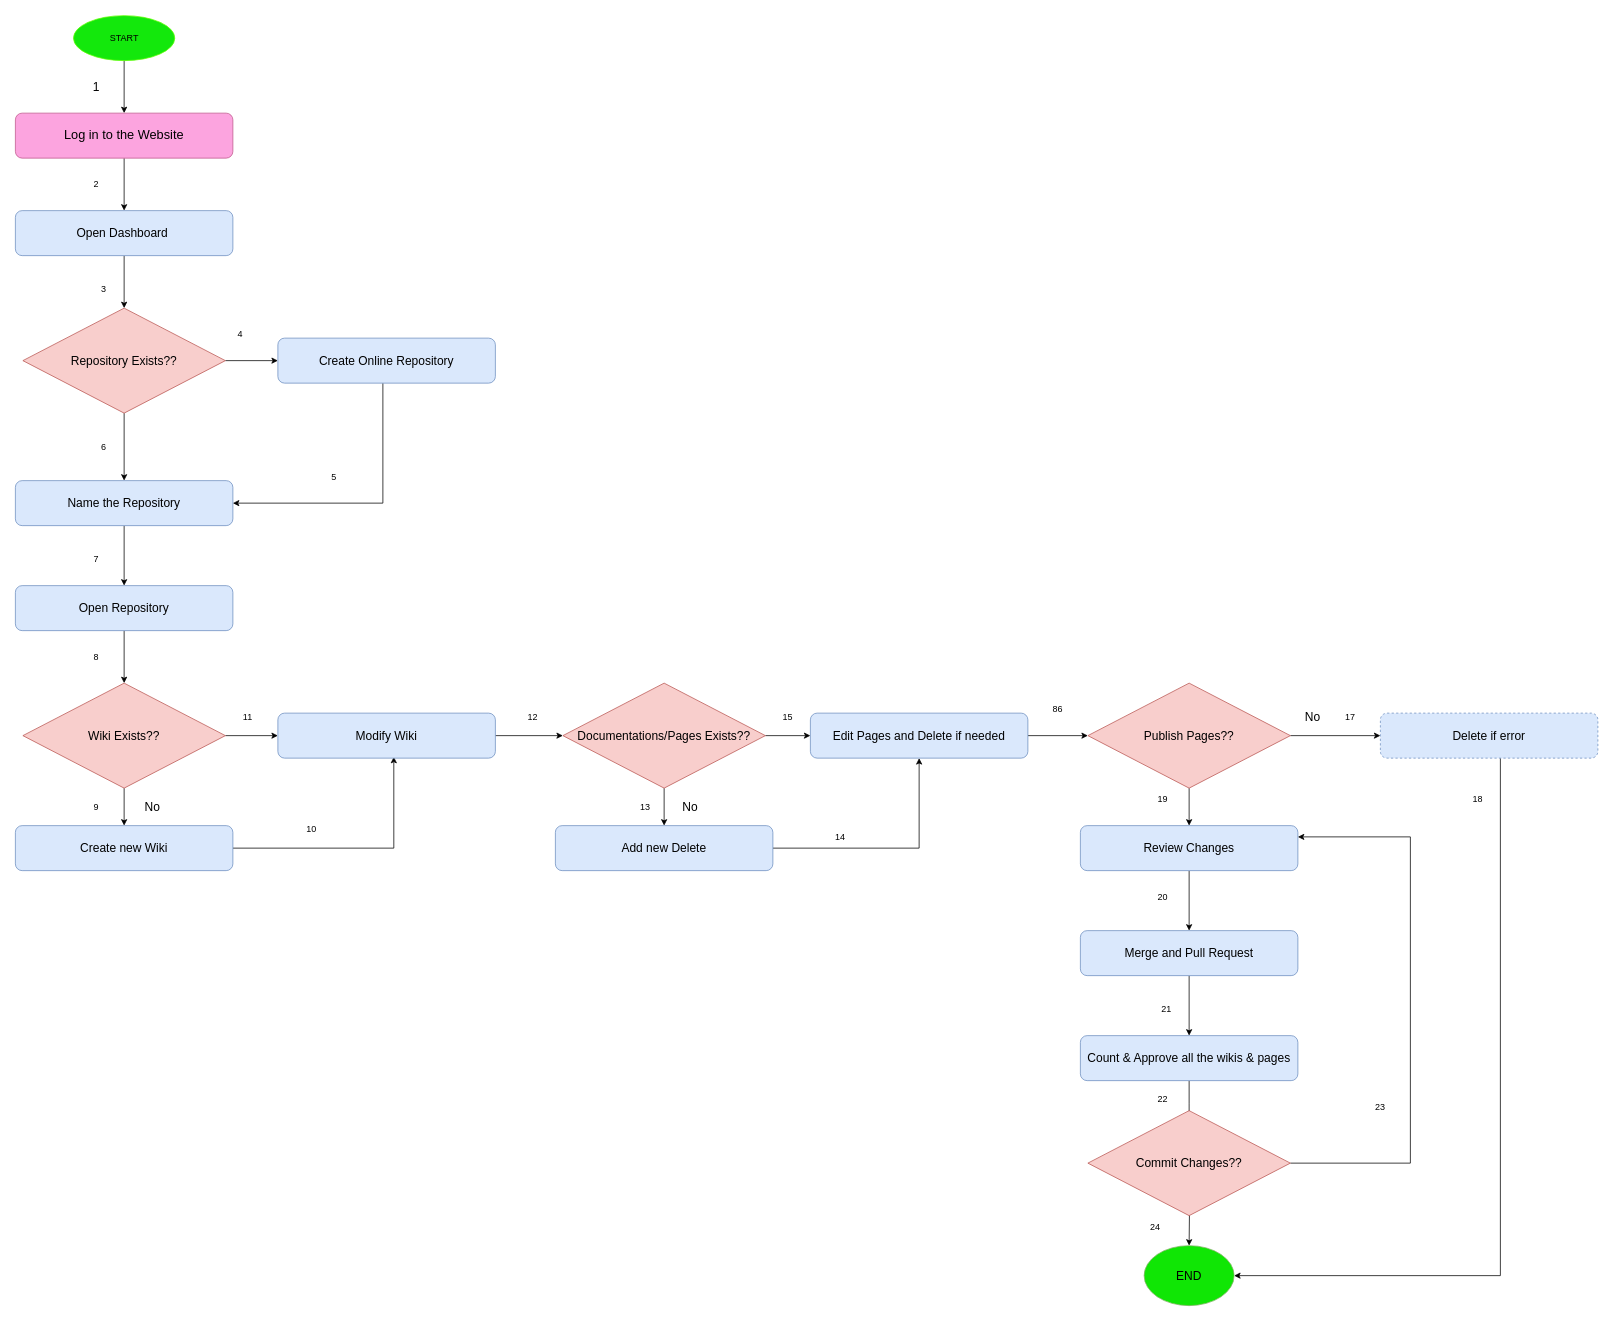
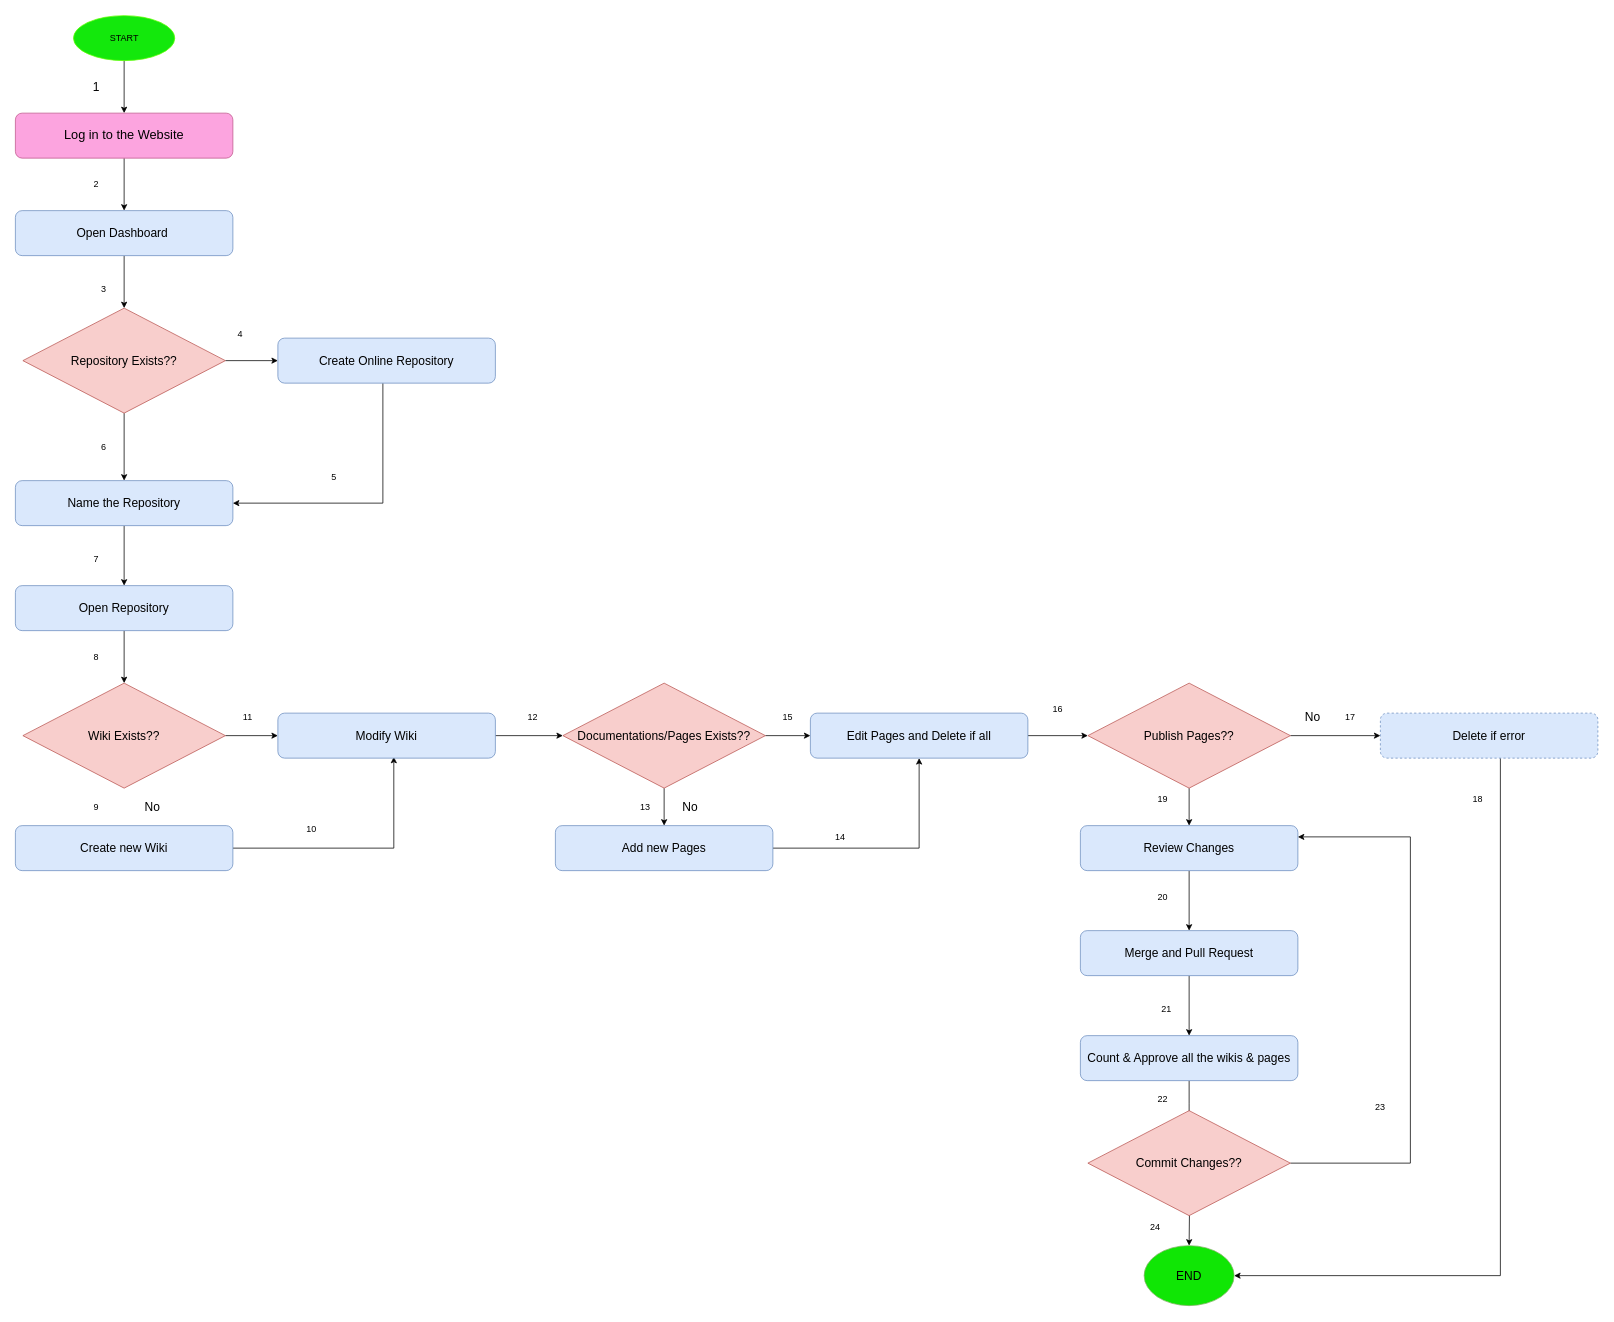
node "86": label "86" -> "16"
node "Edit Pages and Delete if needed": label "Edit Pages and Delete if needed" -> "Edit Pages and Delete if all"
edge "Wiki Exists??" -> "Create new Wiki": removed
node "Add new Delete": label "Add new Delete" -> "Add new Pages"
